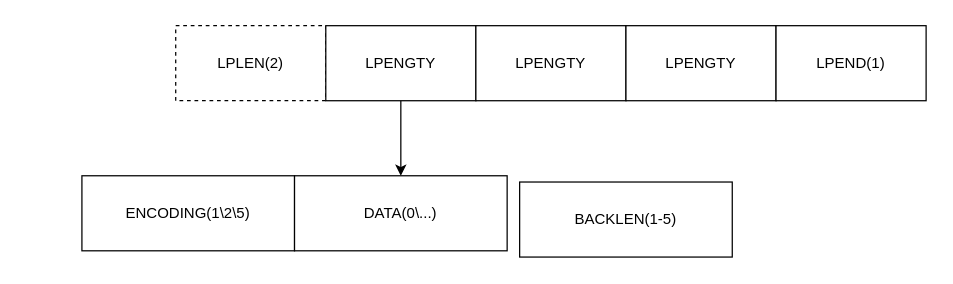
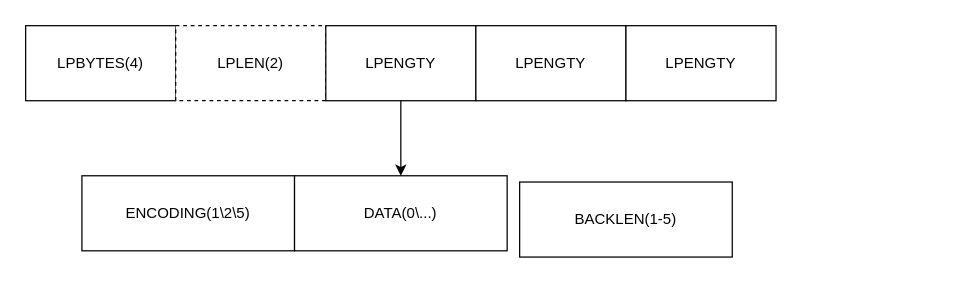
node "LPBYTES(4)": added
node "LPEND(1)": removed
